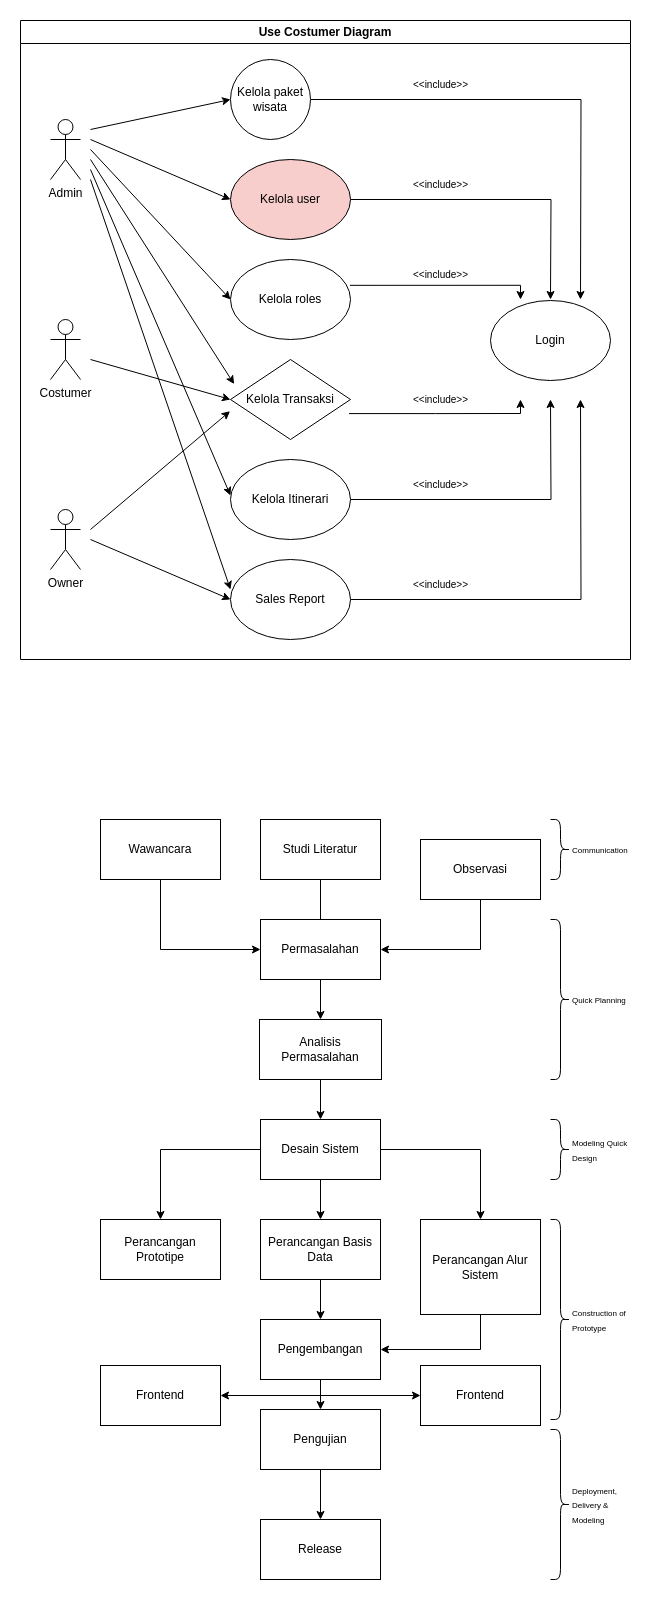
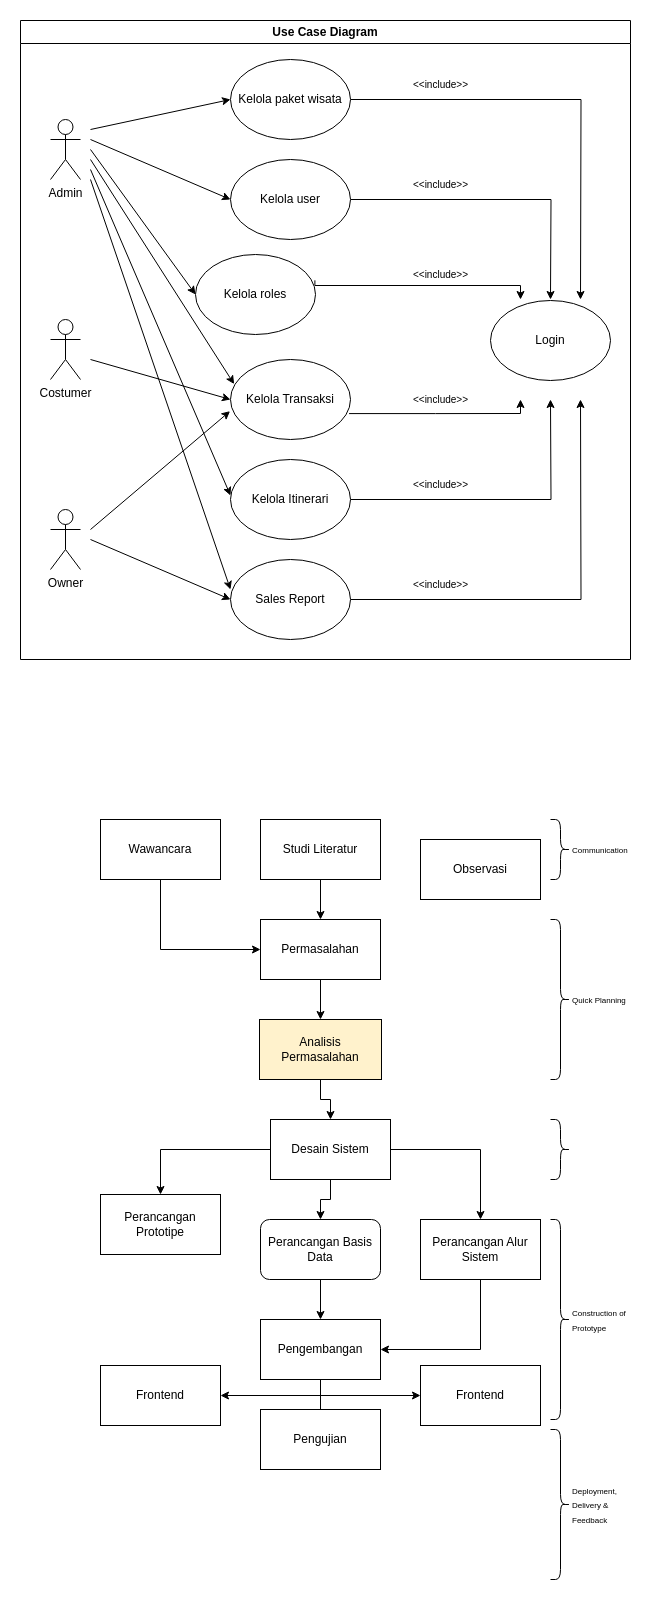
node "Use Costumer Diagram": label "Use Costumer Diagram" -> "Use Case Diagram"
node "Kelola paket wisata": size 80x80 -> 120x80
node "Kelola user": fillcolor #f8cecc -> #ffffff
node "Kelola roles": moved (291, 300) -> (256, 295)
node "Kelola Transaksi": shape diamond -> ellipse
edge "Studi Literatur" -- "Permasalahan": arrowhead none -> classic
edge "Observasi" -> "Permasalahan": removed
node "Analisis Permasalahan": fillcolor #ffffff -> #fff2cc
node "Desain Sistem": moved (321, 1150) -> (331, 1150)
node "Modeling Quick Design": removed
node "Perancangan Prototipe": moved (161, 1250) -> (161, 1225)
node "Perancangan Basis Data": shape rectangle -> rounded rectangle
node "Perancangan Alur Sistem": size 120x95 -> 120x60
edge "Pengembangan" -> "Pengujian": arrowhead classic -> none
edge "Pengujian" -> "Release": removed
node "Deployment, Delivery & Modeling": label "Deployment, Delivery & Modeling" -> "Deployment, Delivery & Feedback"
node "Release": removed
